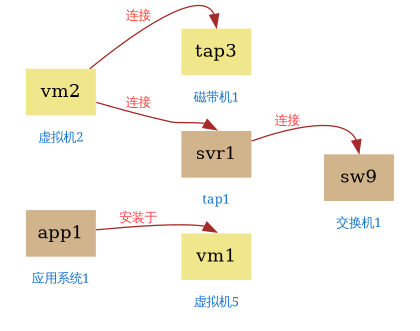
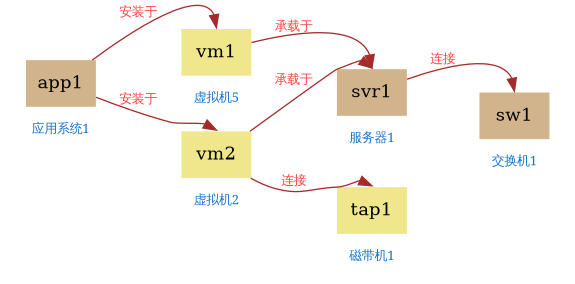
edge "vm1" -> "svr1": added, label "承载于"
node "tap3": label "tap3" -> "tap1"
edge "vm2" -> "svr1": label "连接" -> "承载于"
edge "app1" -> "vm2": added, label "安装于"
node "sw9": label "sw9" -> "sw1"
cluster "tap1": label "tap1" -> "服务器1"
